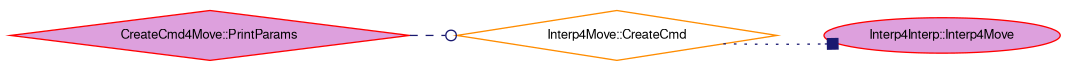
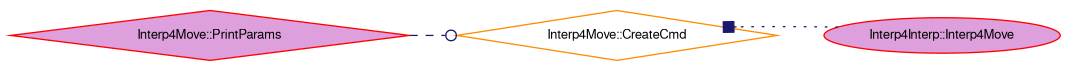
node "CreateCmd4Move::PrintParams": label "CreateCmd4Move::PrintParams" -> "Interp4Move::PrintParams"
edge "Interp4Move::CreateCmd" -> "Interp4Interp::Interp4Move": reversed
